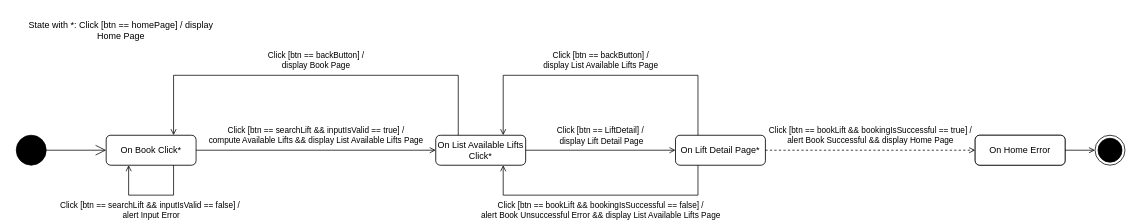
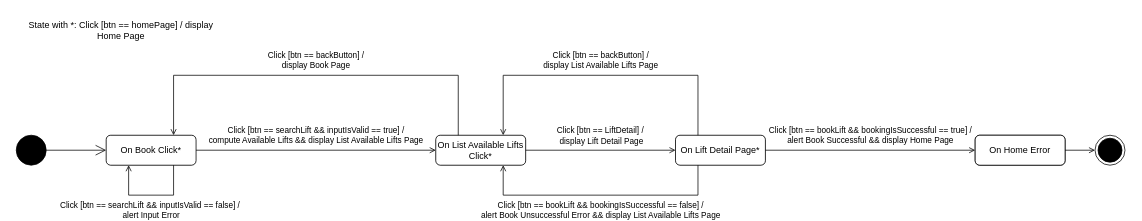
edge "On Lift Detail Page*" -> "On Home Error": style dashed -> solid
